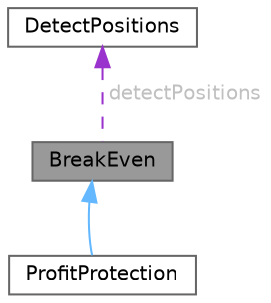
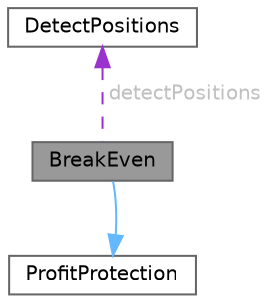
edge "ProfitProtection" -> "BreakEven": reversed
